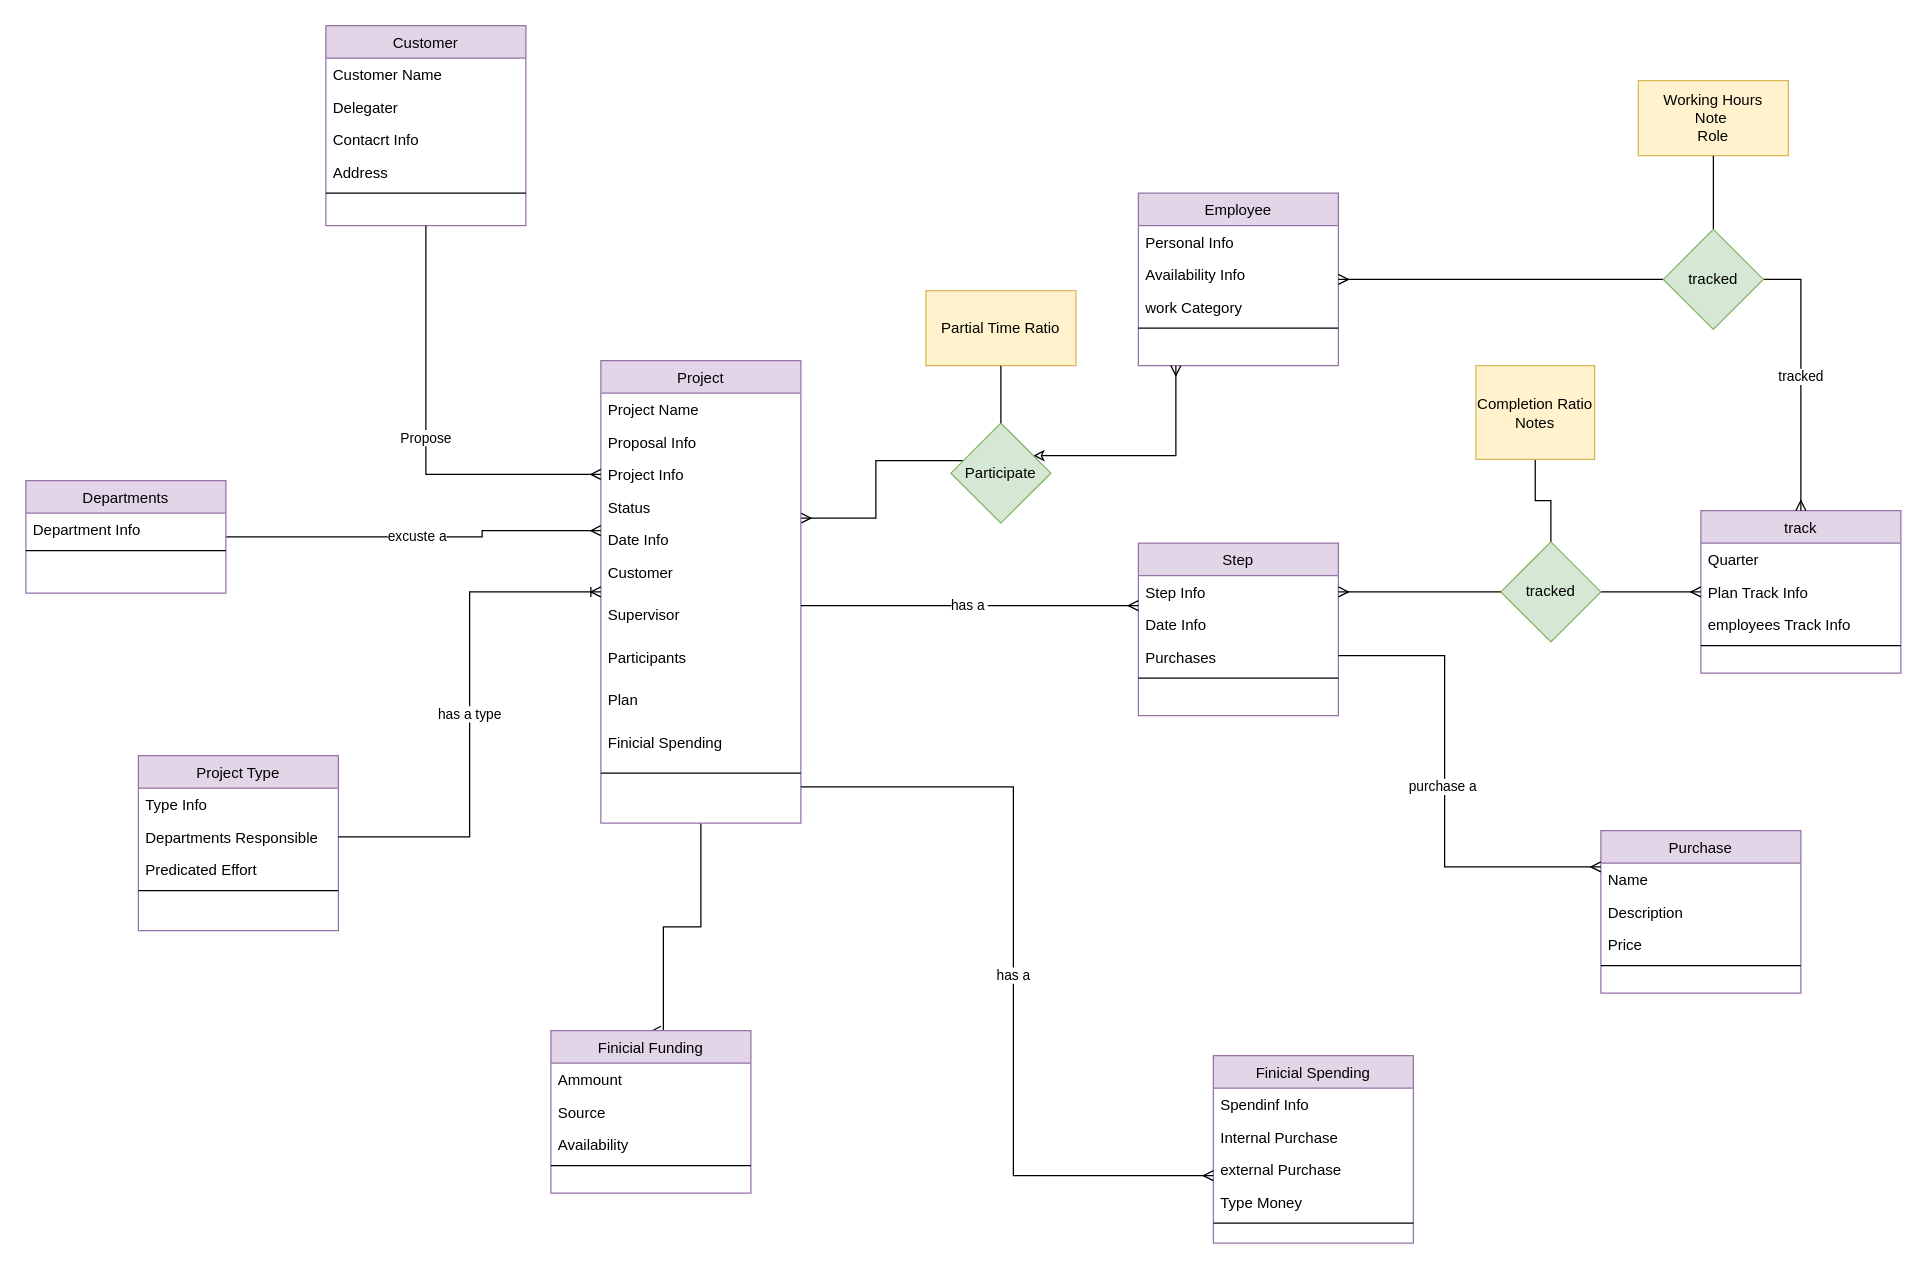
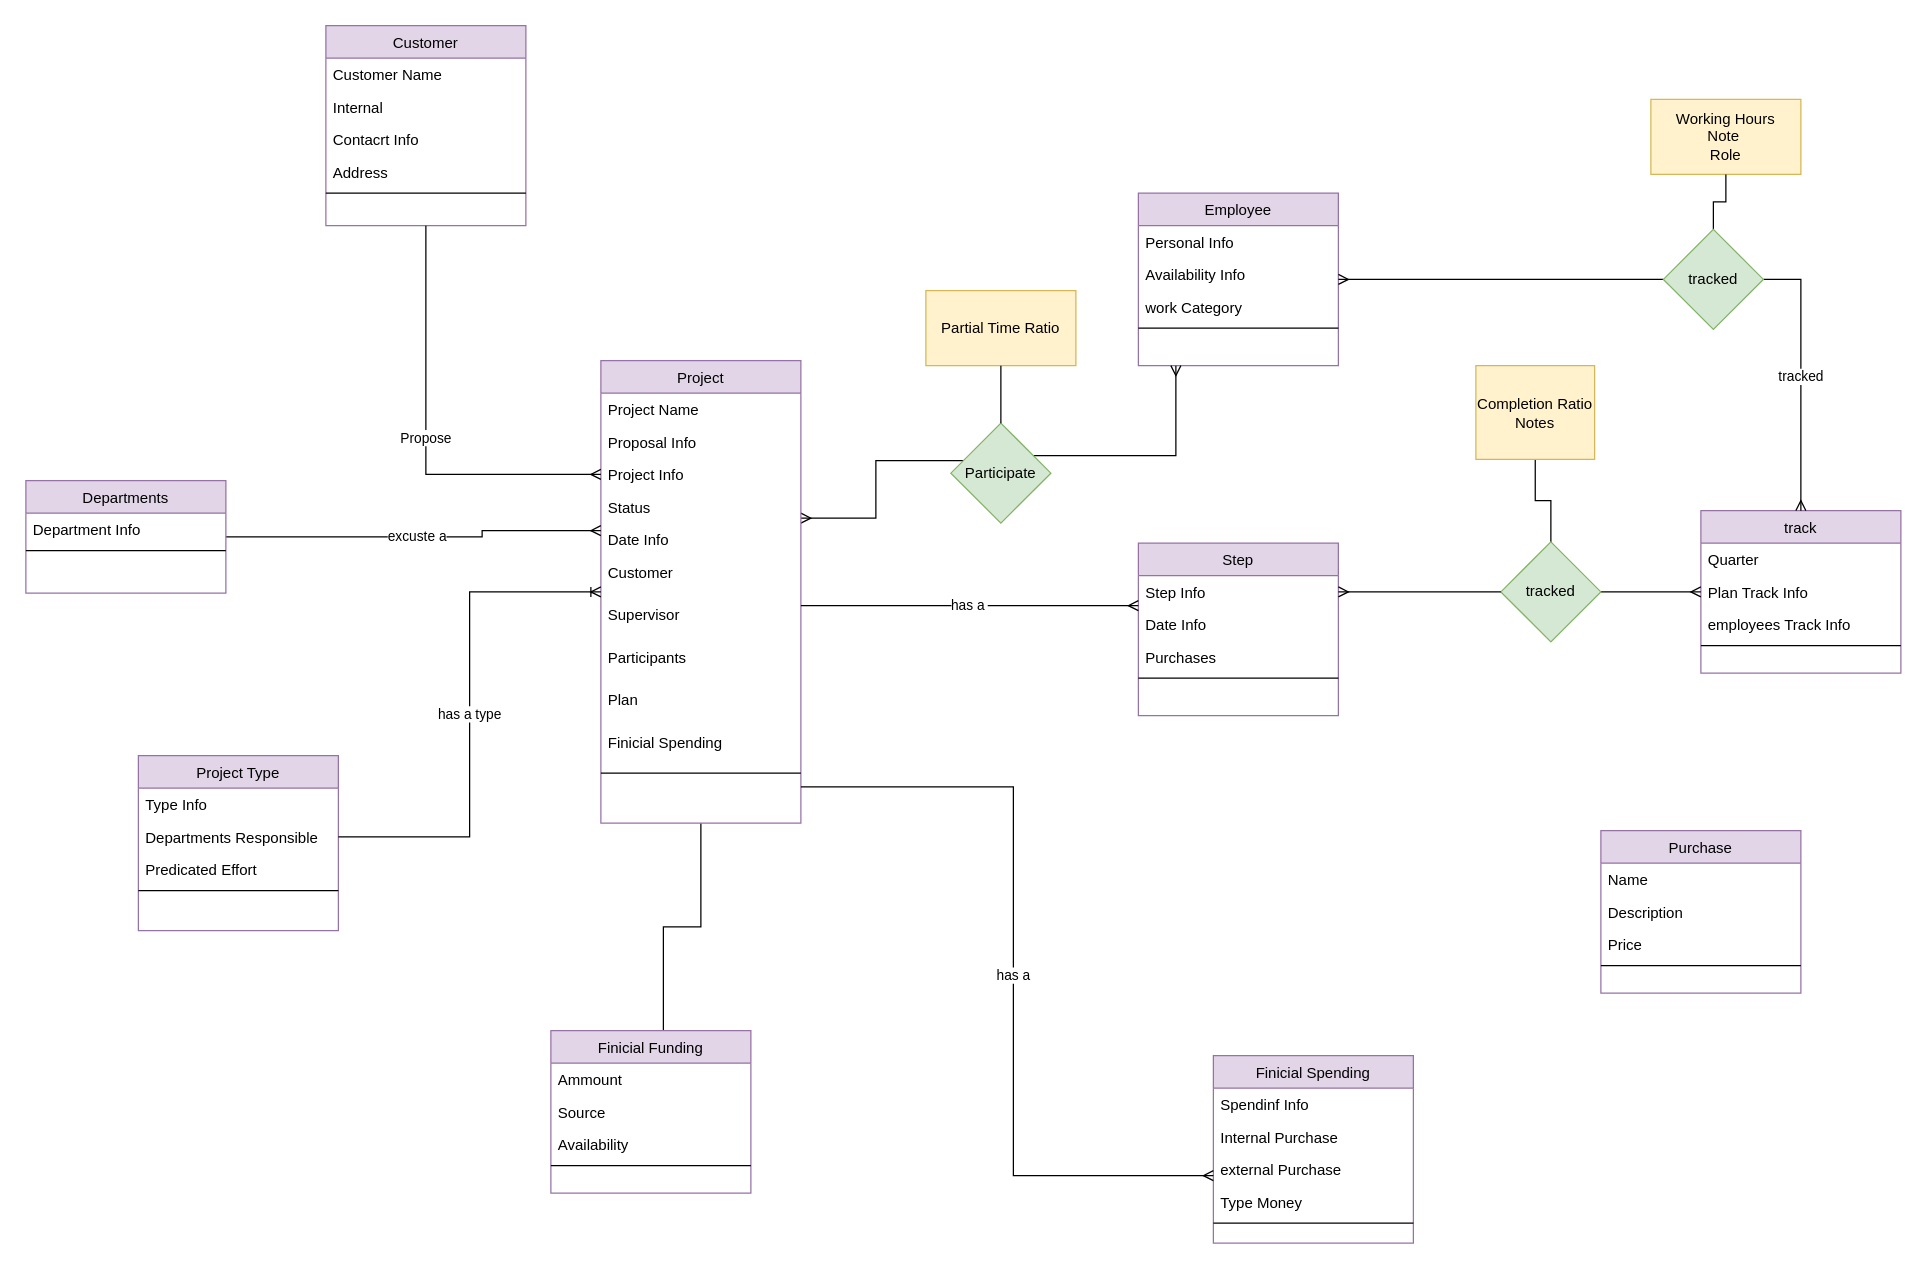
node "Delegater": label "Delegater" -> "Internal"
node "Working Hours Note Role": moved (1713, 118) -> (1726, 137)
edge "Employee" -- "Participate": arrowhead classic -> none
edge "Step" -> "Purchase": removed, label "purchase a"
edge "Project" -> "Finicial Funding": arrowhead open -> none
